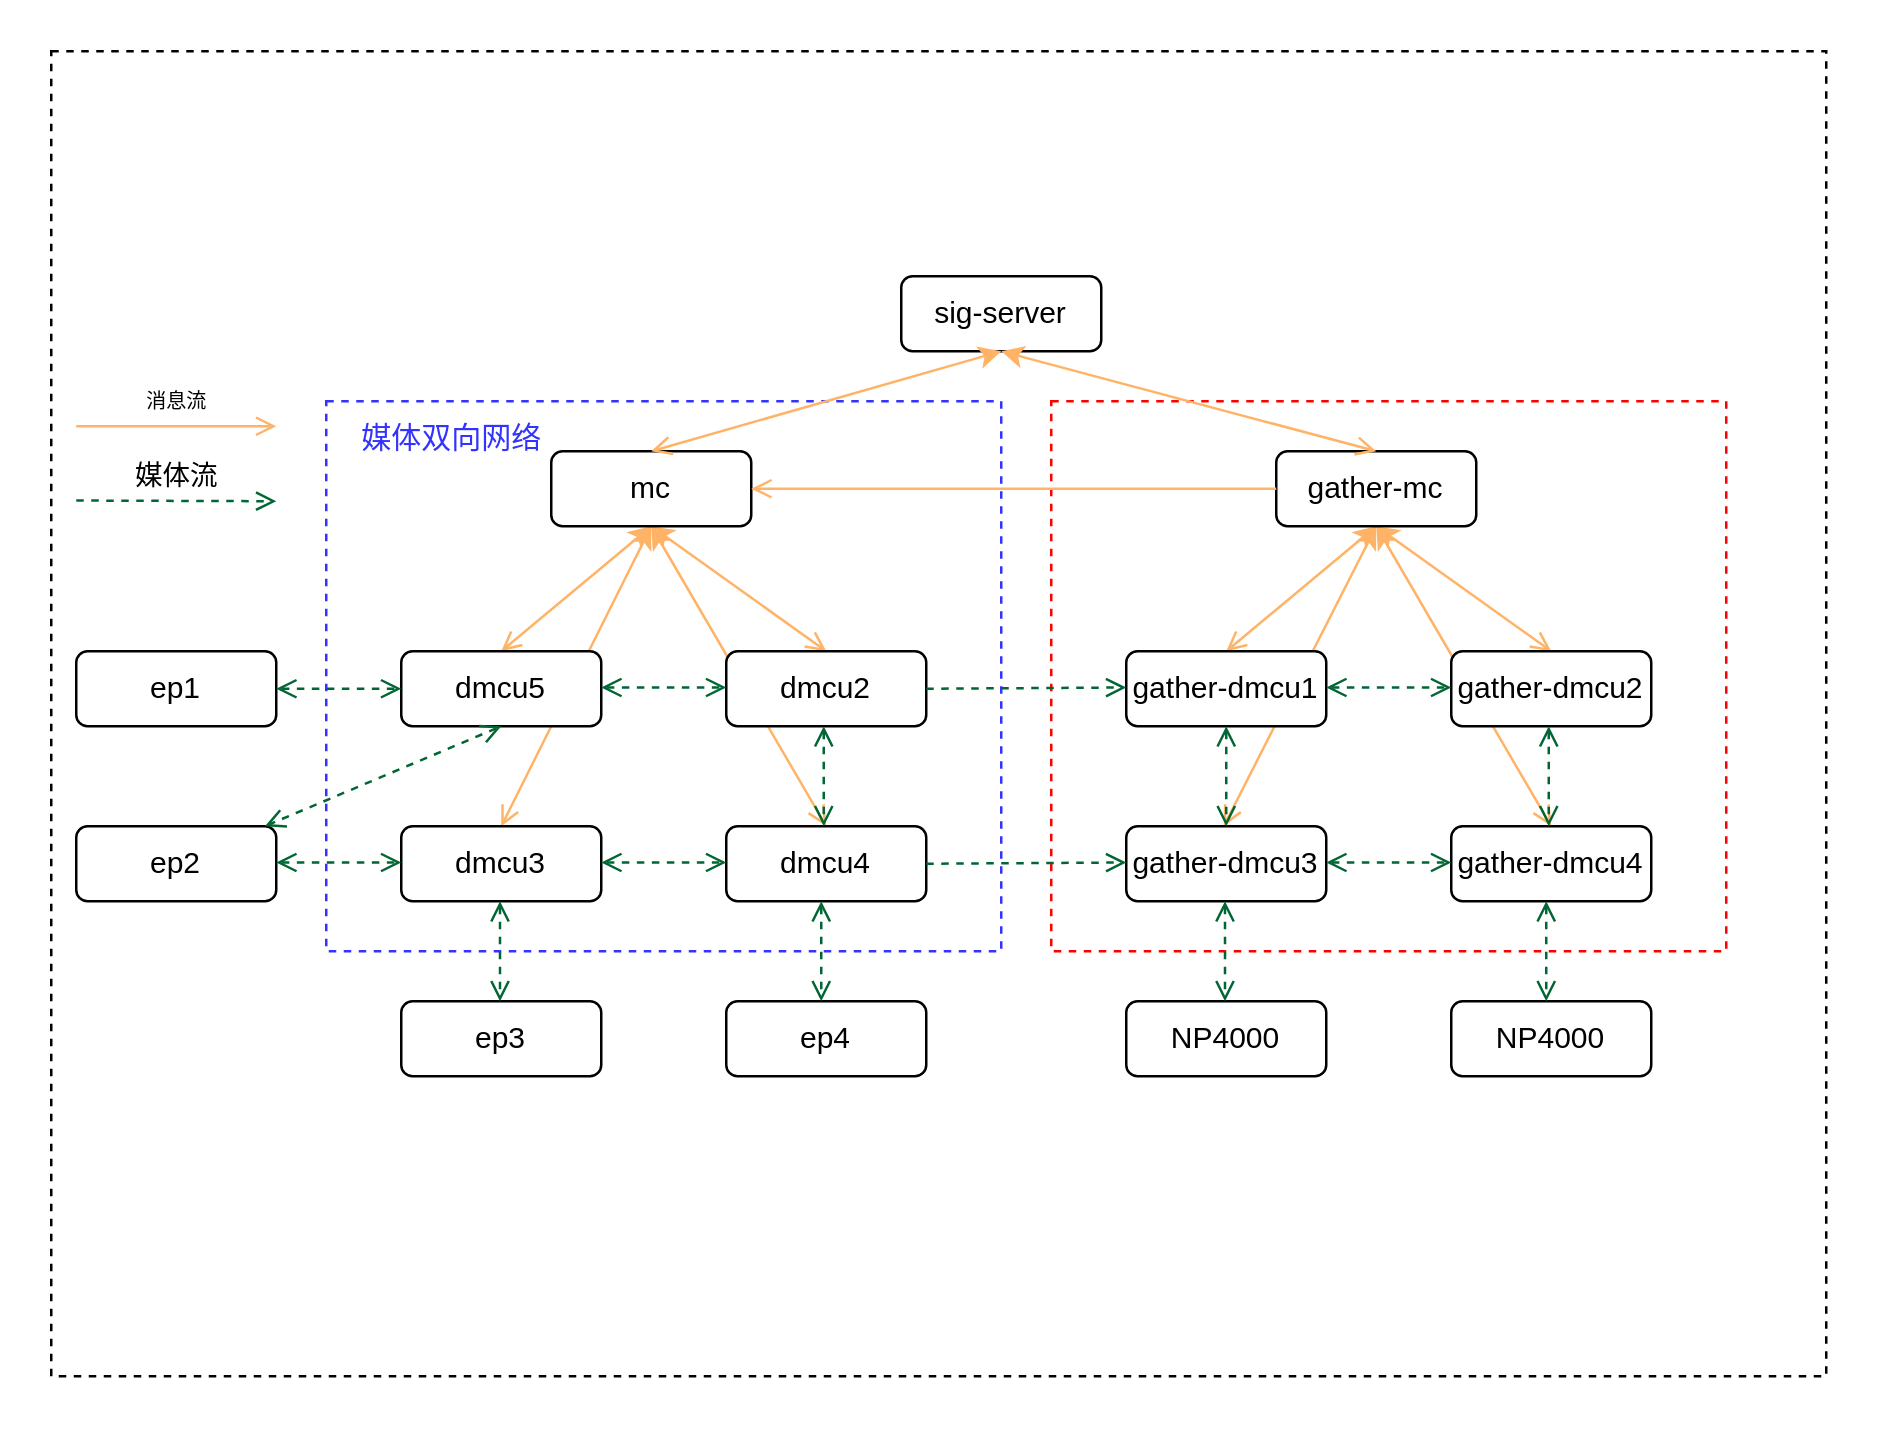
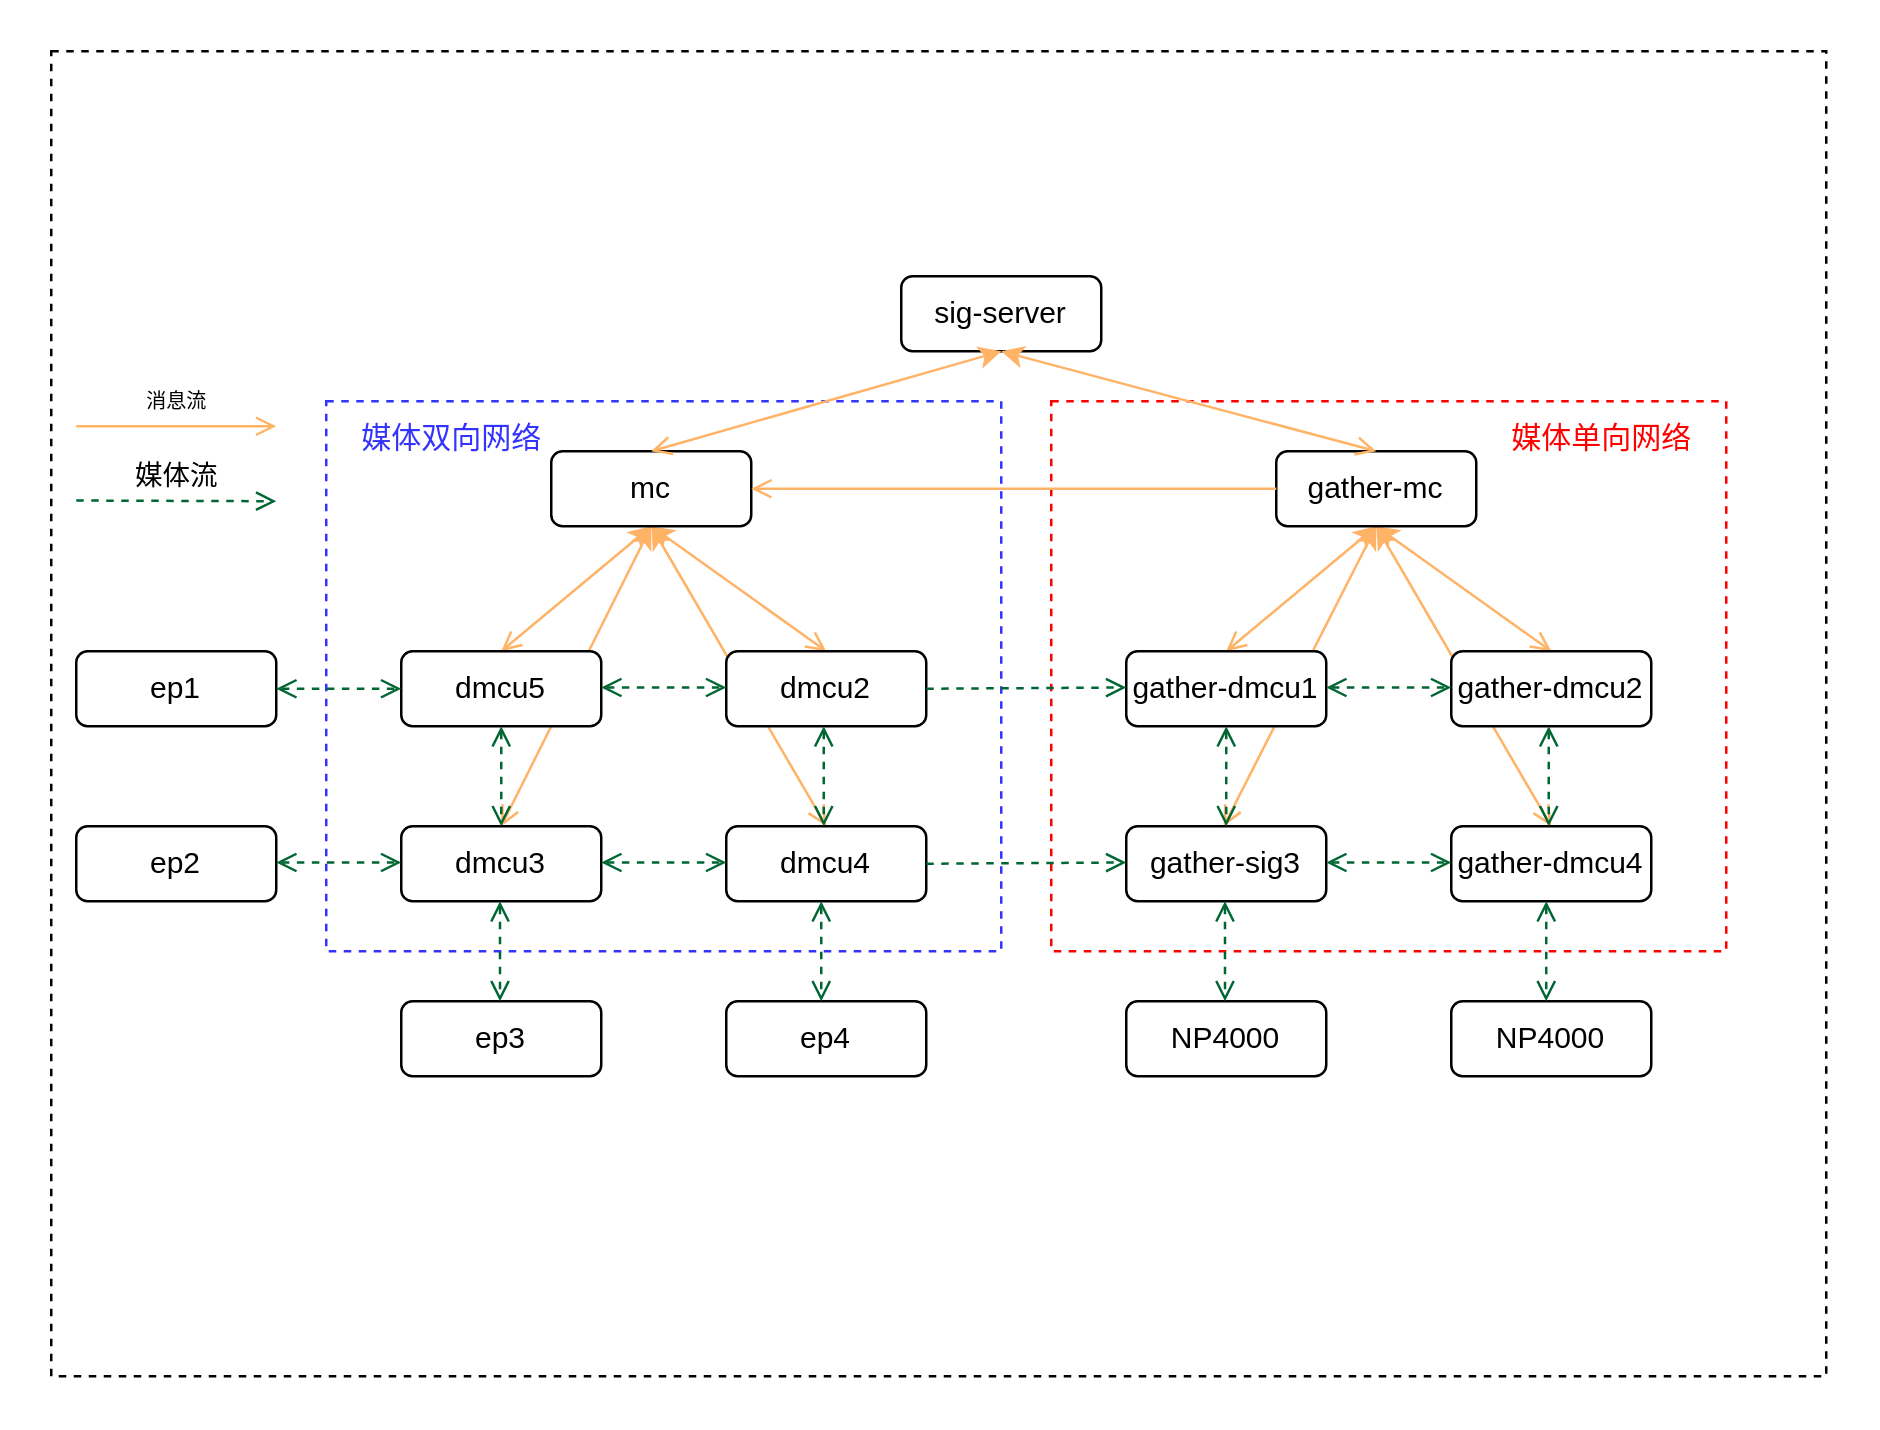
node "媒体单向网络": added
edge "dmcu5" -- "ep2": now "dmcu5" -- "dmcu3"
node "gather-dmcu3": label "gather-dmcu3" -> "gather-sig3"
